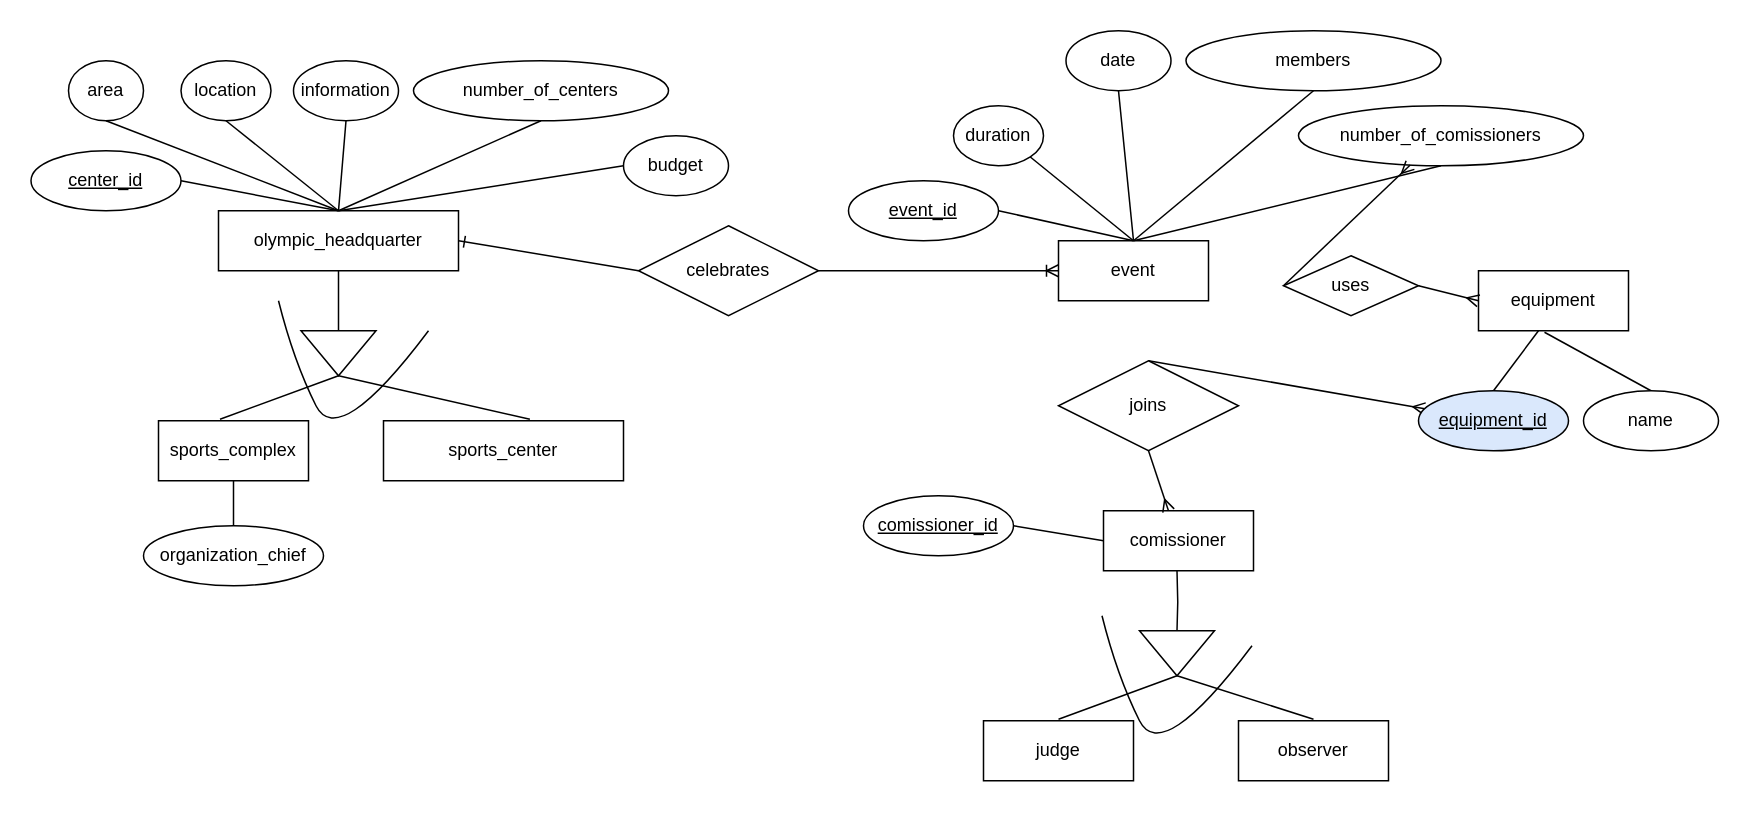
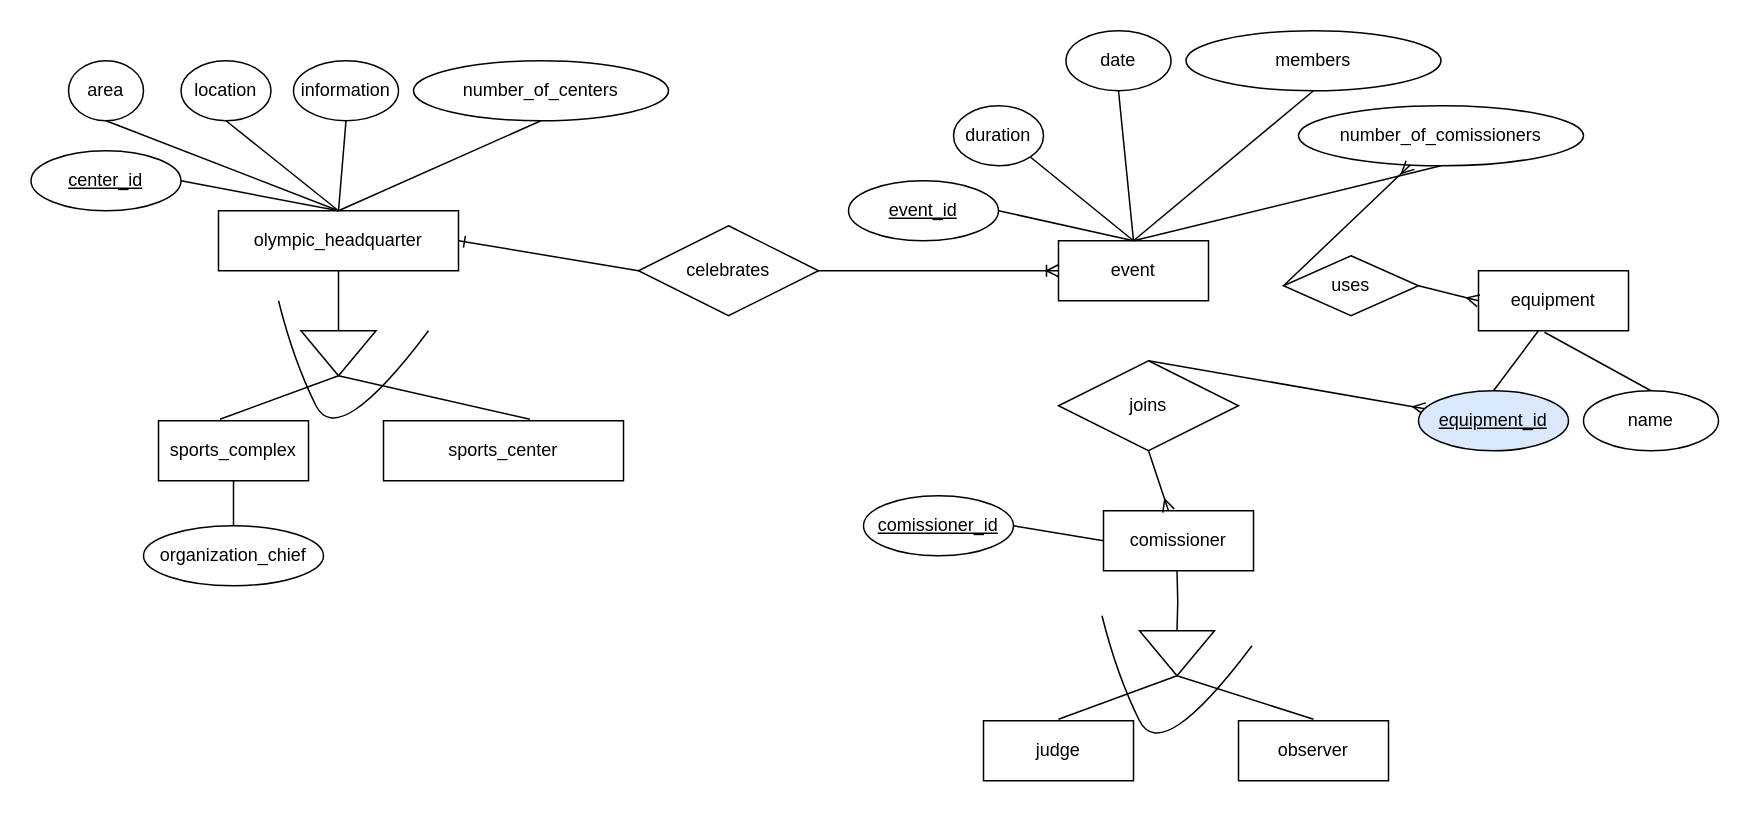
node "budget": removed
edge "budget" -- "olympic_headquarter": removed
